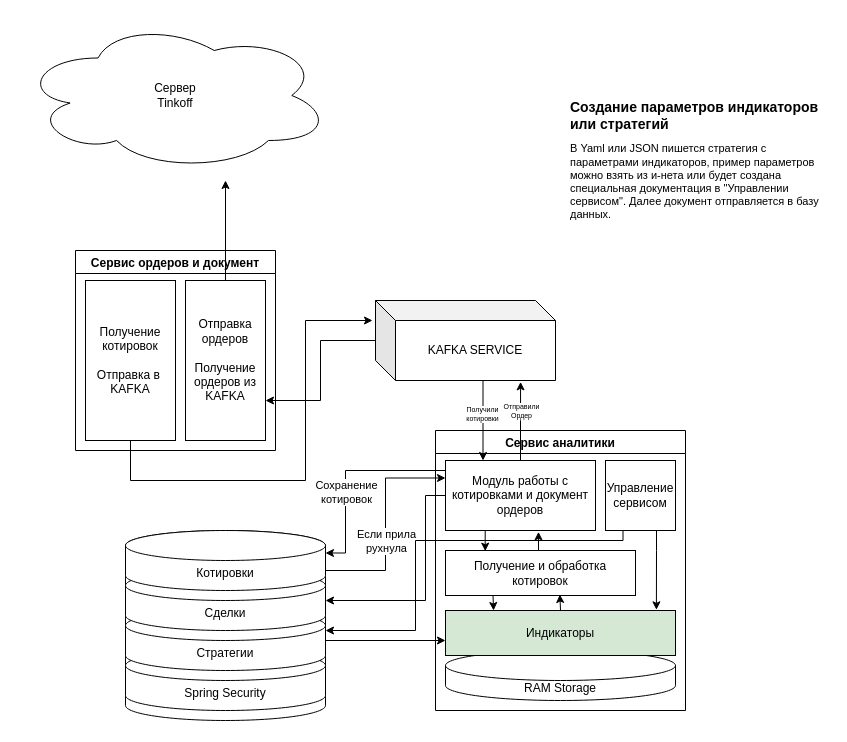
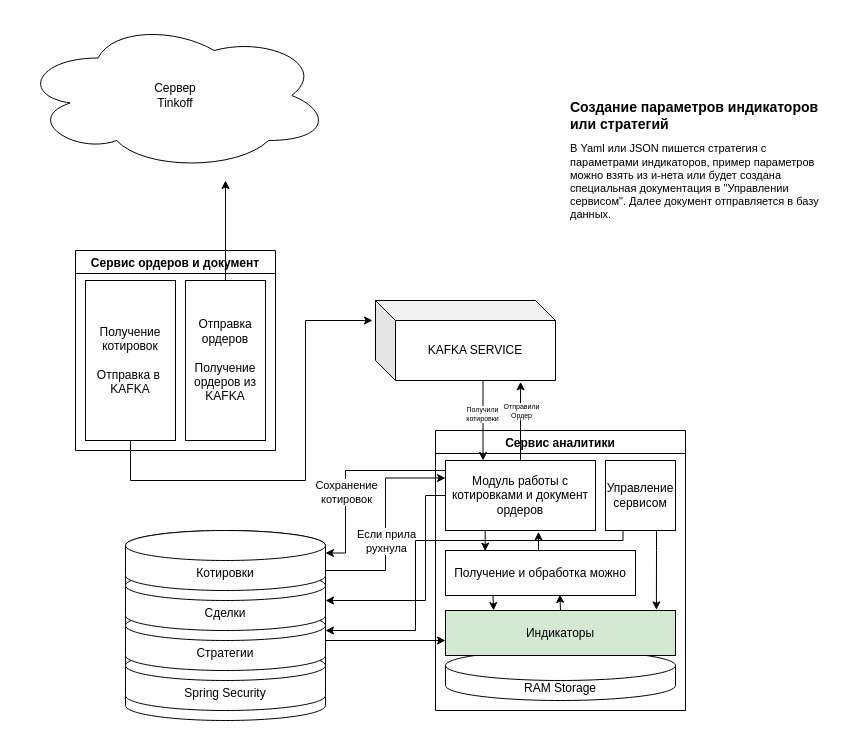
edge "KAFKA SERVICE" -> "Отправка ордеров Получение ордеров из KAFKA": removed
node "Получение и обработка котировок": label "Получение и обработка котировок" -> "Получение и обработка можно"
